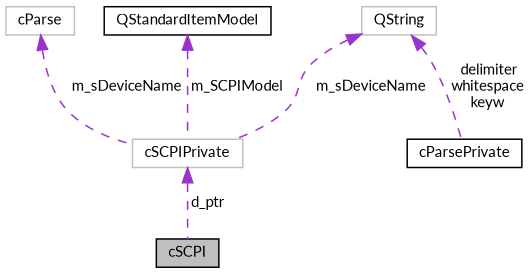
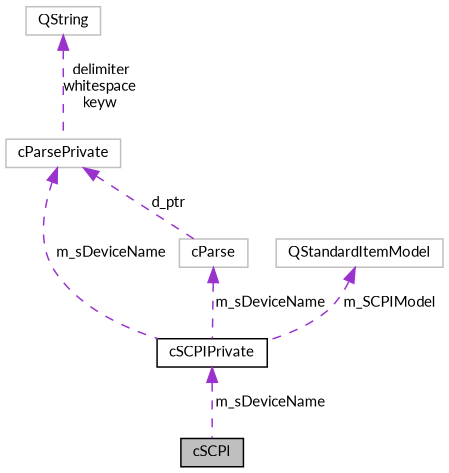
node "QStandardItemModel": color black -> grey75
edge "cSCPIPrivate" -> "QString": now "cSCPIPrivate" -> "cParsePrivate"
node "cSCPIPrivate": color grey75 -> black
node "cParsePrivate": color black -> grey75
edge "cSCPI" -> "cSCPIPrivate": label " d_ptr" -> " m_sDeviceName"
edge "cParse" -> "cParsePrivate": added, label "d_ptr"
